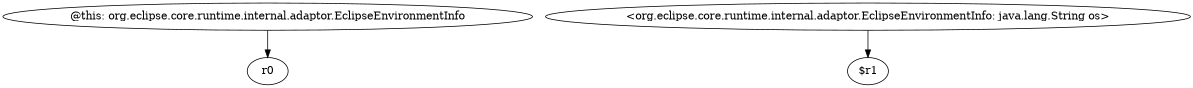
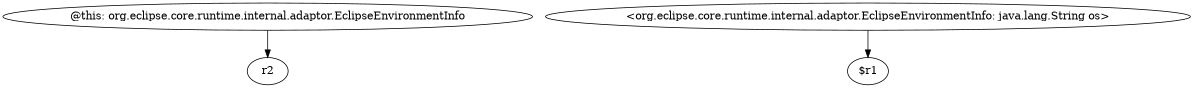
node "r0": label "r0" -> "r2"
